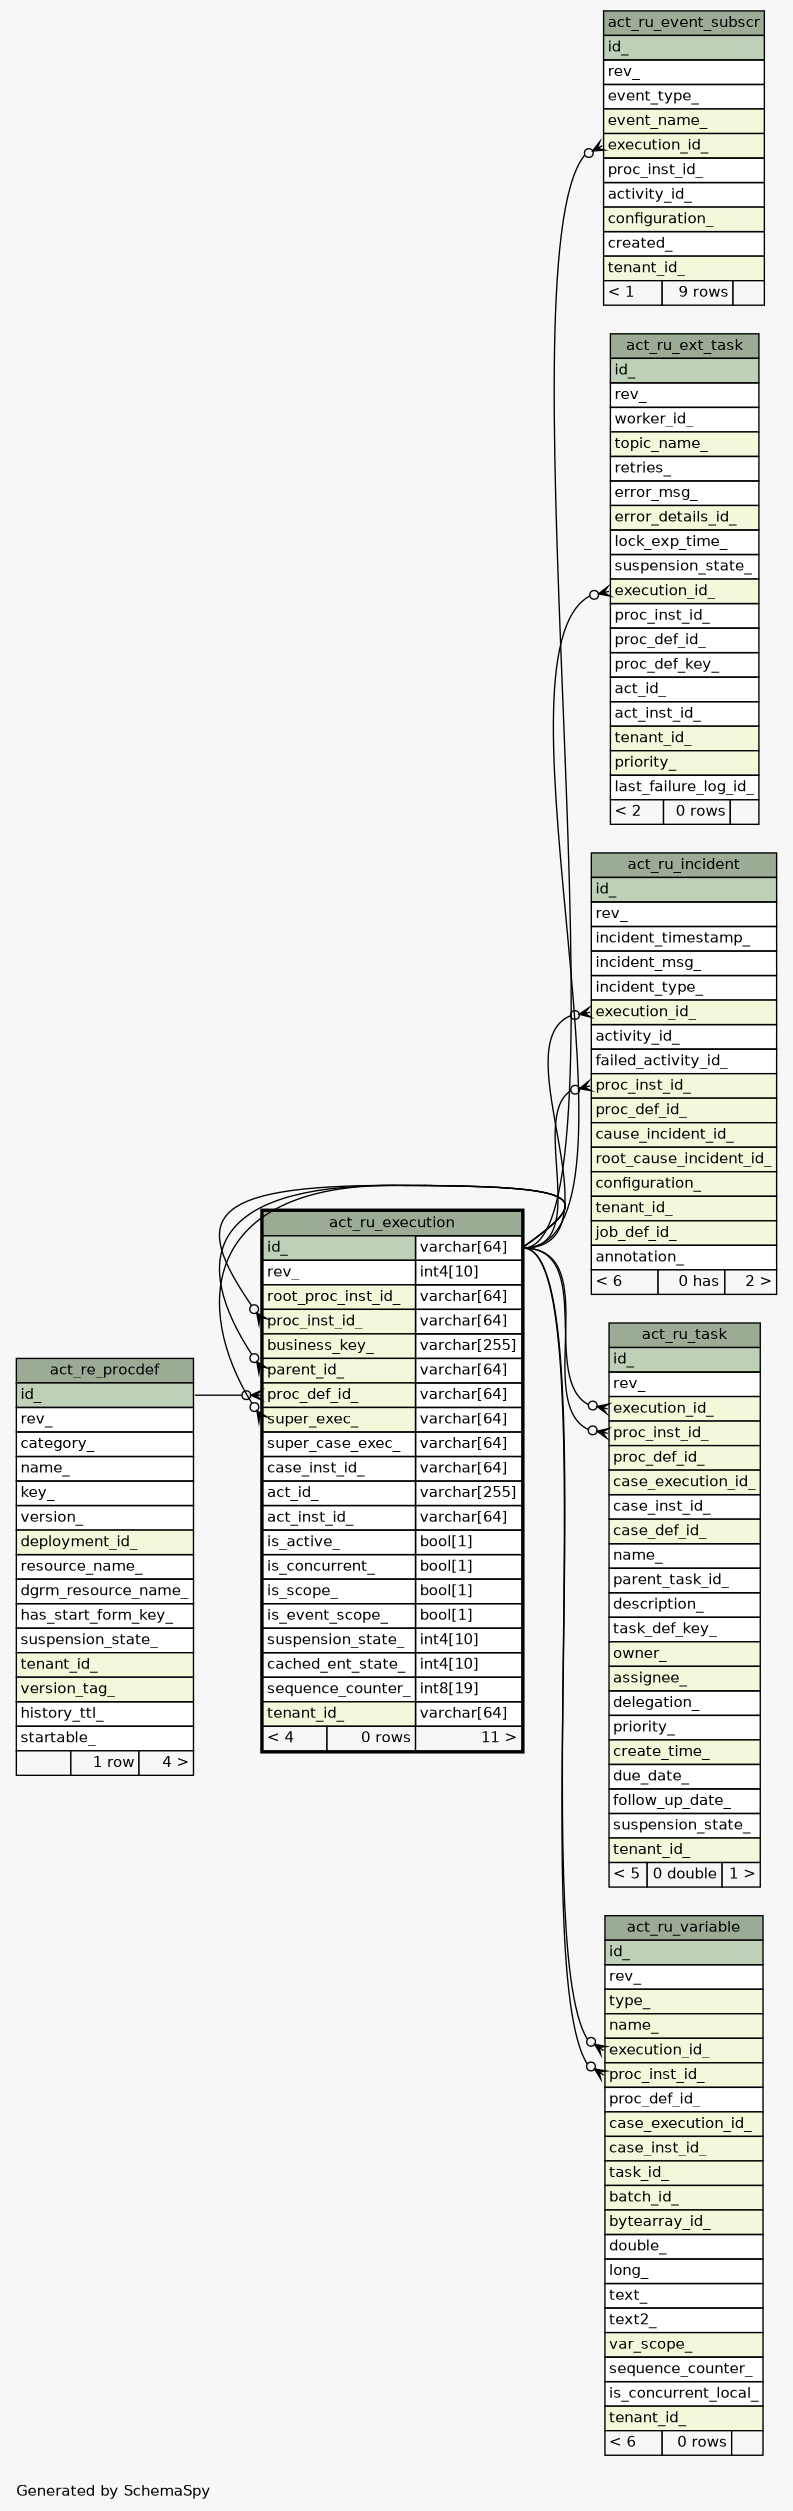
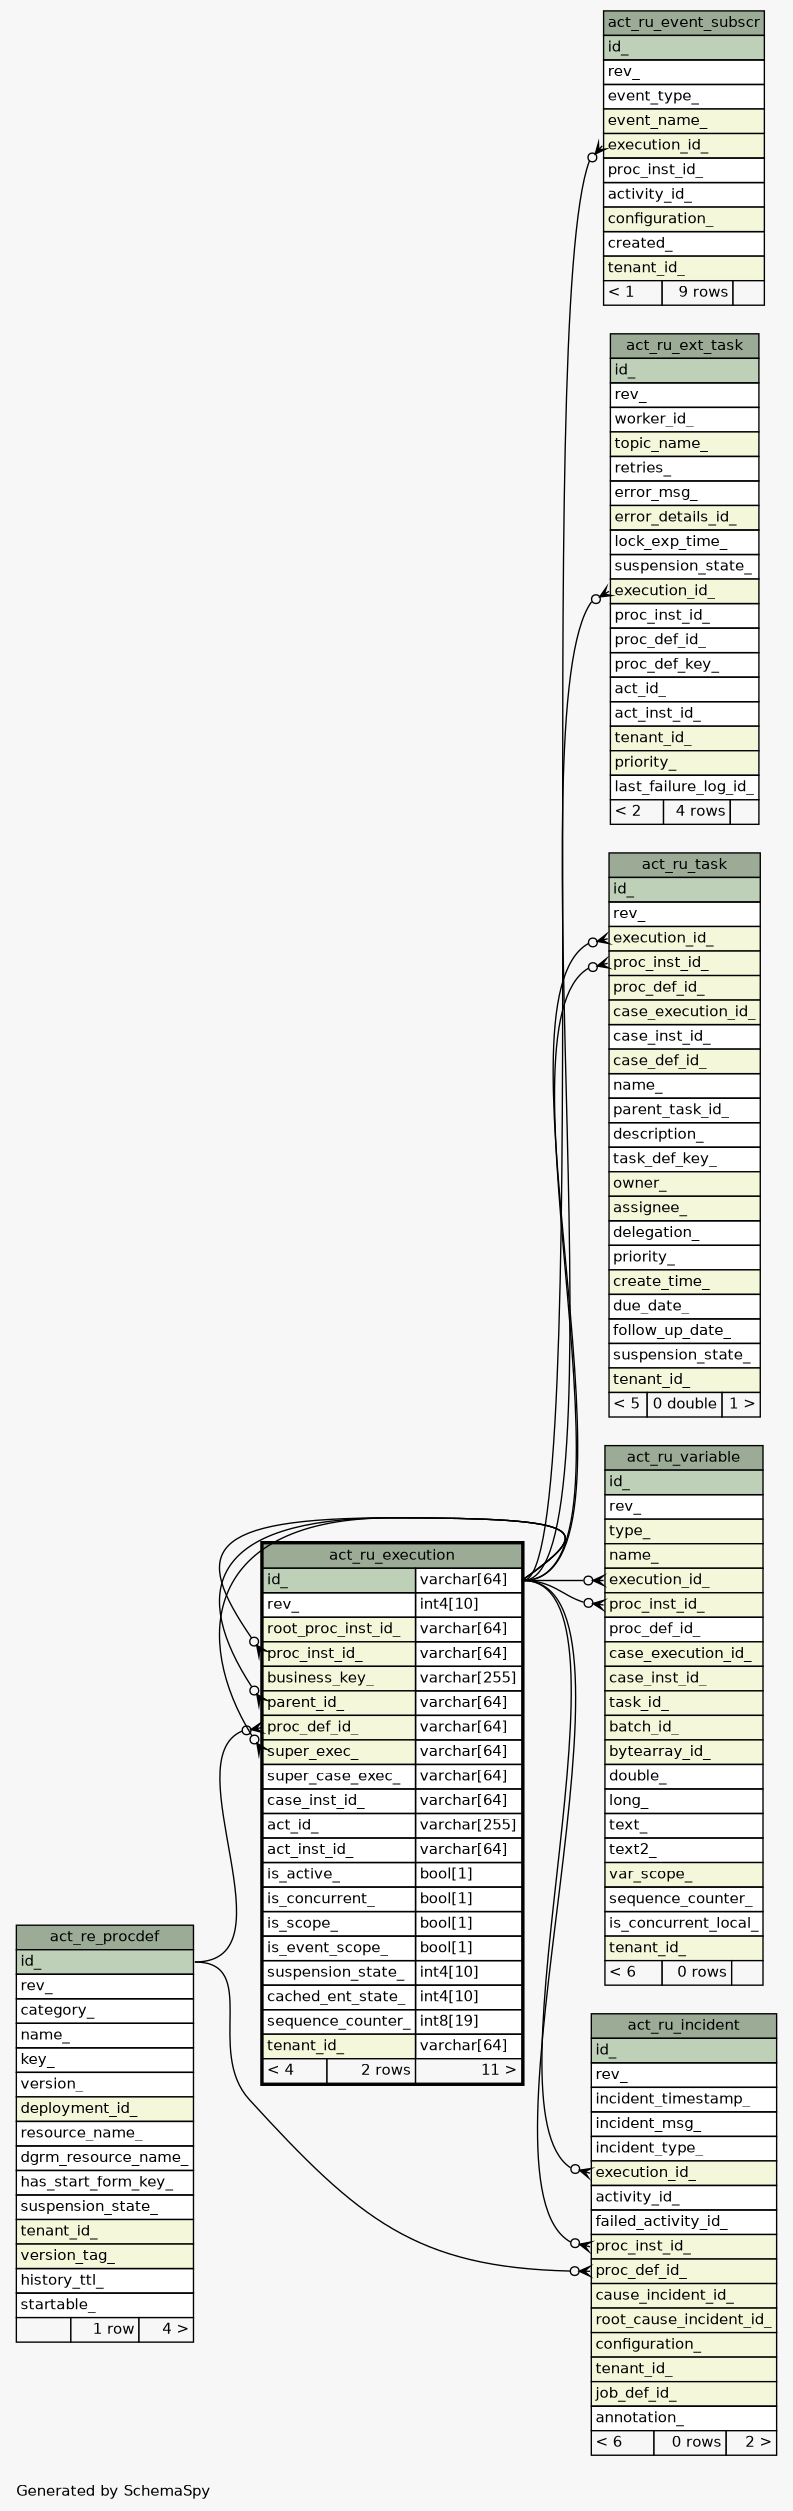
node "act_ru_ext_task": text "0 rows" -> "4 rows"
node "act_ru_incident": text "0 has" -> "0 rows"
node "act_ru_execution": text "0 rows" -> "2 rows"
edge "act_re_procdef" -> "act_ru_incident": added
